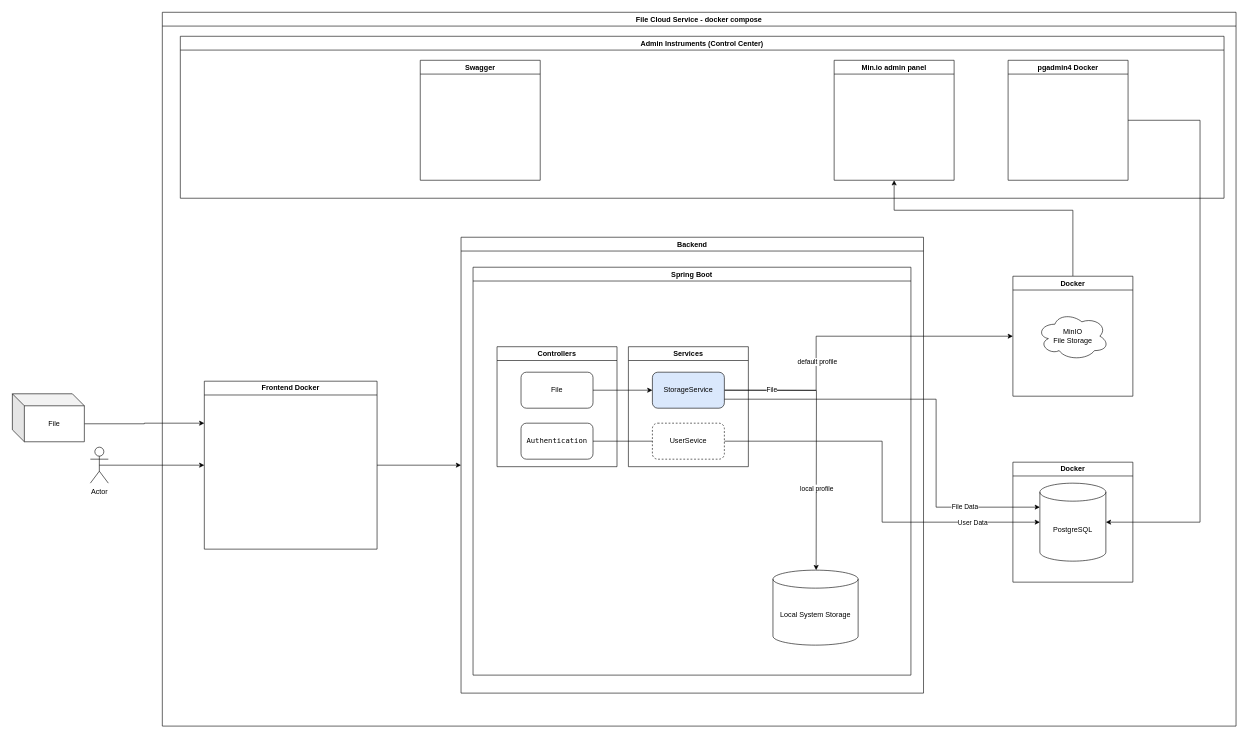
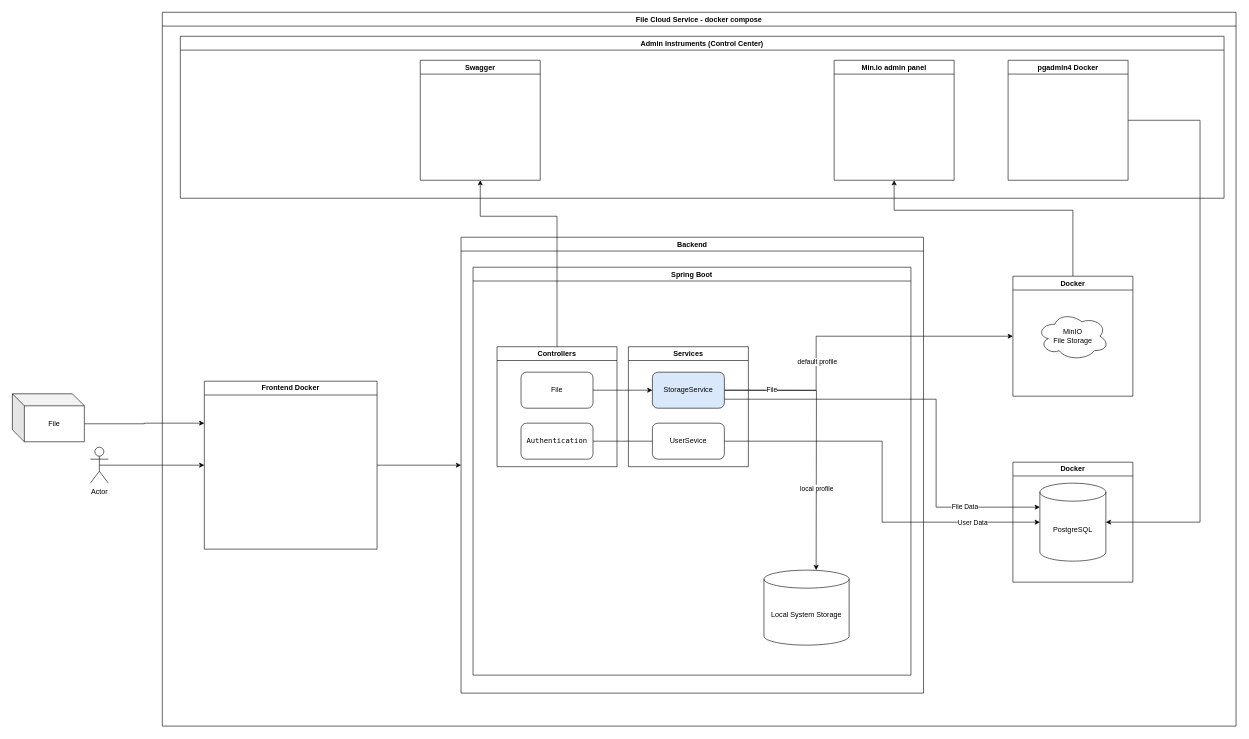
edge "Controllers" -> "Swagger": added
node "UserSevice": style dashed -> solid
node "Local System Storage": moved (816, 608) -> (807, 608)
